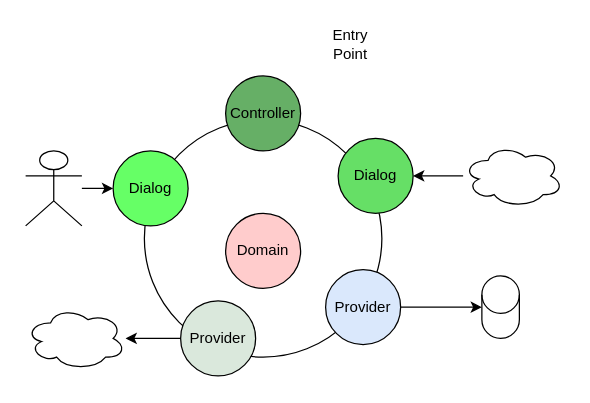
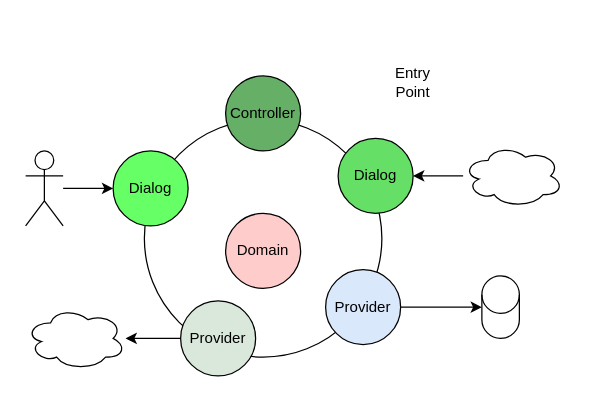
node "Entry Point": moved (351, 44) -> (413, 82)
node "Actor": size 56x75 -> 38x75
